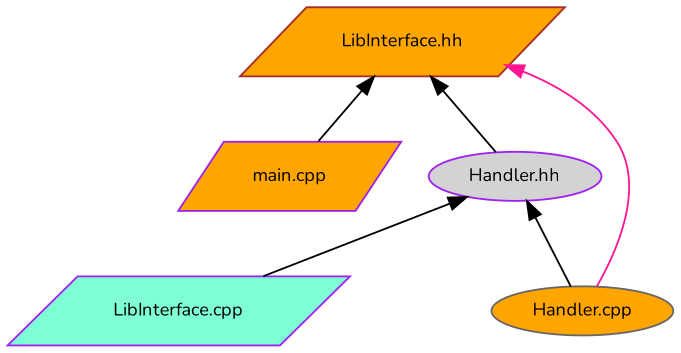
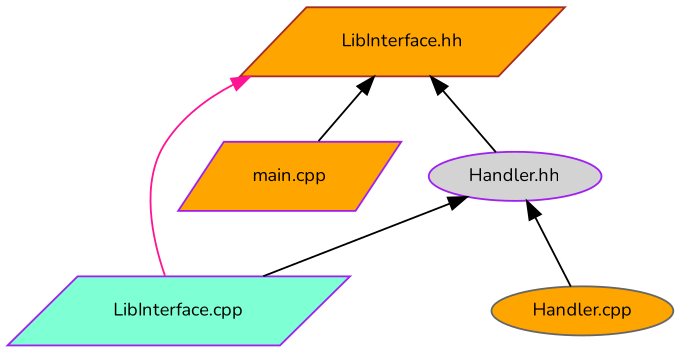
edge "Handler.cpp" -> "LibInterface.hh": now "LibInterface.cpp" -> "LibInterface.hh"
